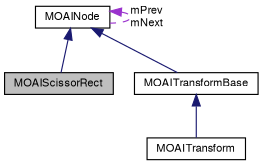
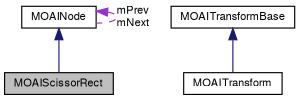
edge "MOAITransformBase" -> "MOAINode": removed
